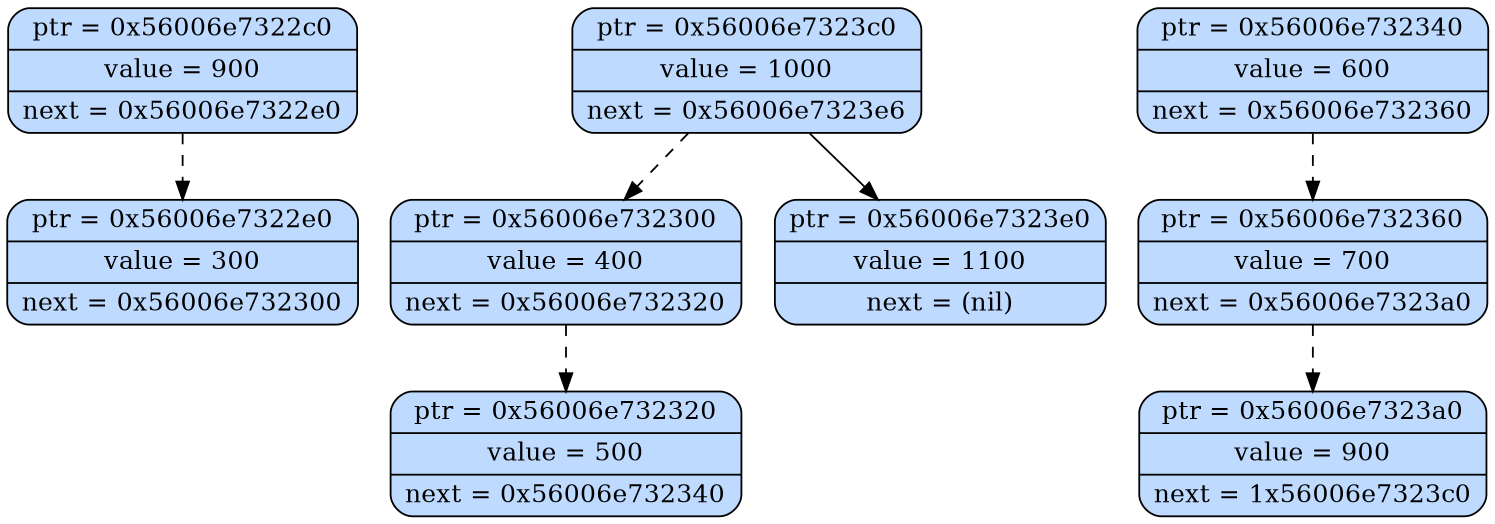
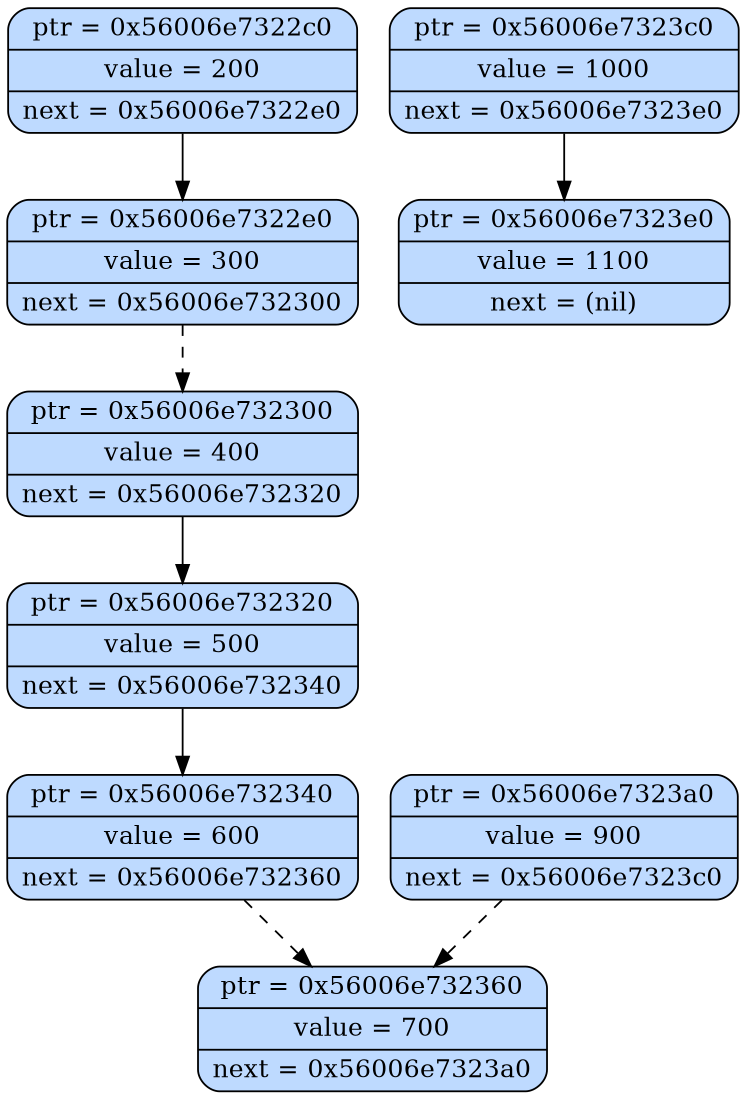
node "ptr = 0x56006e7322c0": text "value = 900" -> "value = 200"
node "ptr = 0x56006e7323c0": text "next = 0x56006e7323e6" -> "next = 0x56006e7323e0"
edge "ptr = 0x56006e7322c0" -> "ptr = 0x56006e7322e0": style dashed -> solid
edge "ptr = 0x56006e7323c0" -> "ptr = 0x56006e732300": now "ptr = 0x56006e7322e0" -> "ptr = 0x56006e732300"
edge "ptr = 0x56006e732300" -> "ptr = 0x56006e732320": style dashed -> solid
edge "ptr = 0x56006e732360" -> "ptr = 0x56006e7323a0": reversed
node "ptr = 0x56006e7323a0": text "next = 1x56006e7323c0" -> "next = 0x56006e7323c0"
edge "ptr = 0x56006e732320" -> "ptr = 0x56006e732340": added
